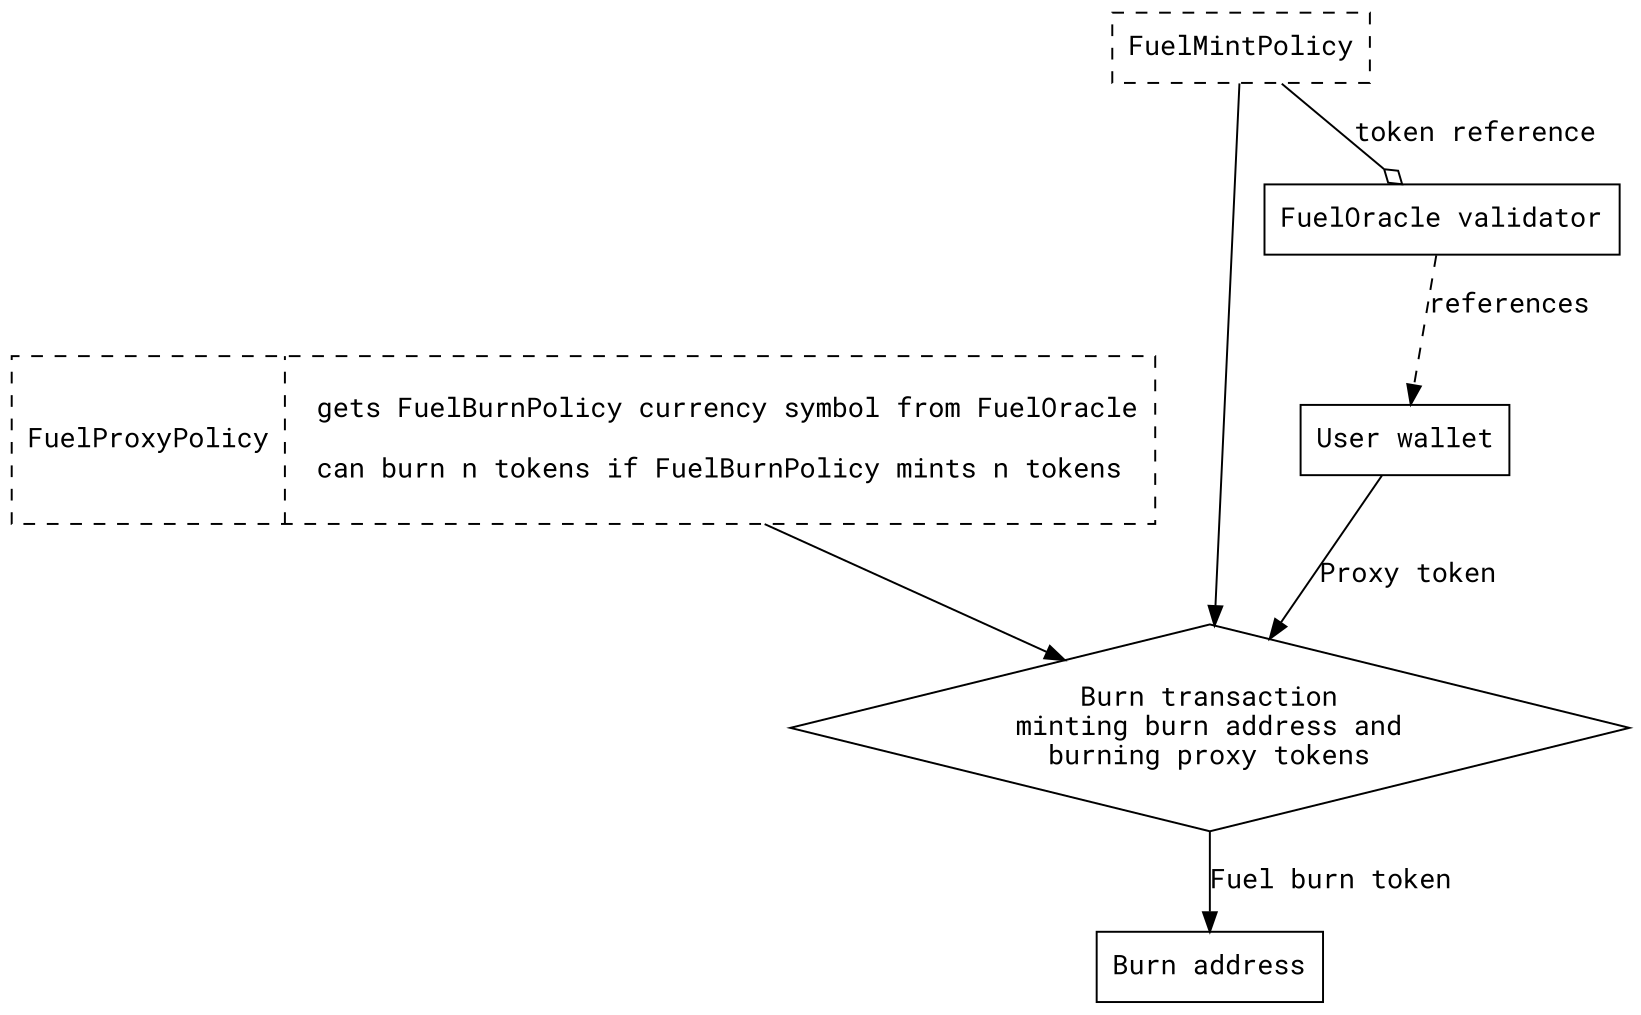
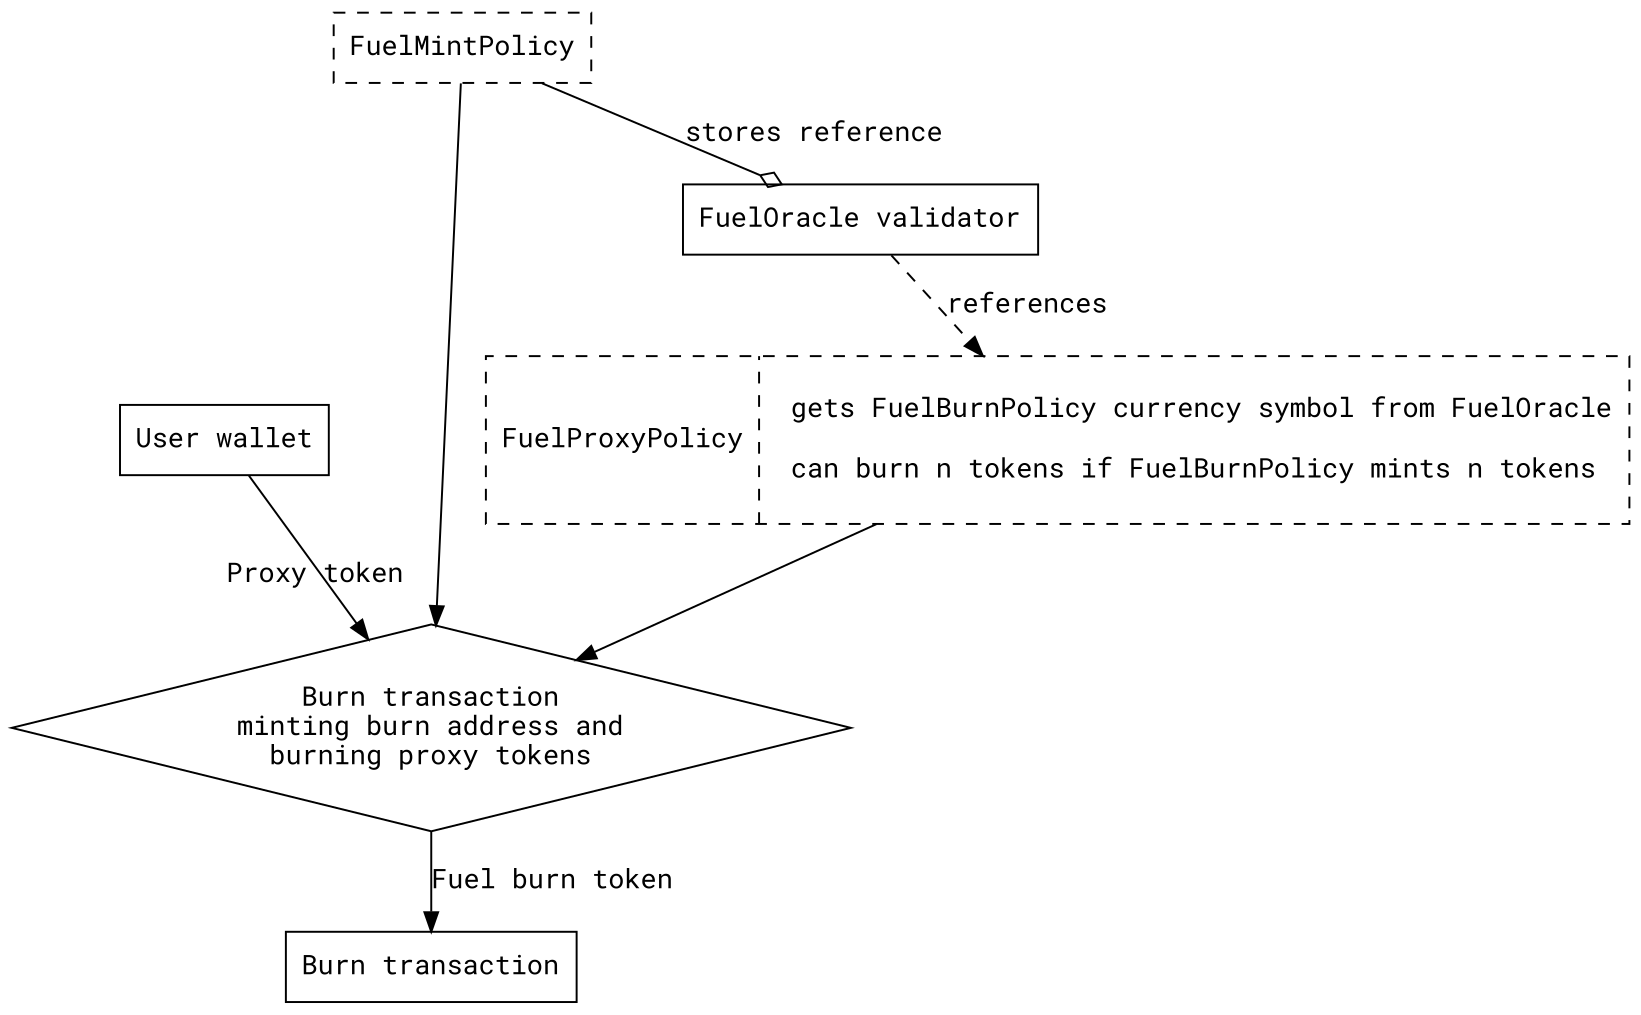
edge "FuelMintPolicy" -> "FuelOracle validator": label "token reference" -> "stores reference"
edge "FuelOracle validator" -> "User wallet": now "FuelOracle validator" -> "FuelProxyPolicy"
node "Burn address": label "Burn address" -> "Burn transaction"
